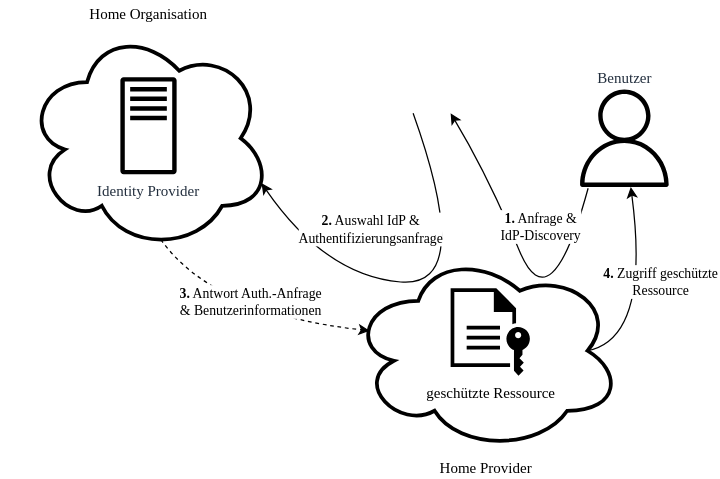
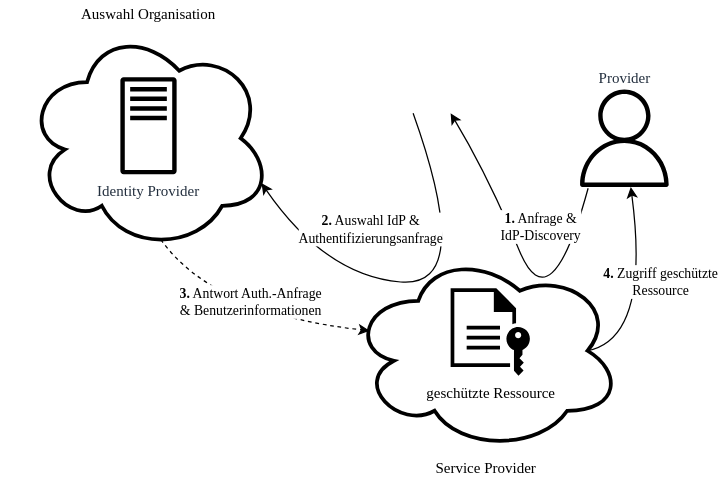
node "Home Organisation": label "Home Organisation" -> "Auswahl Organisation"
node "Benutzer": label "Benutzer" -> "Provider"
node "Home Provider": label "Home Provider" -> "Service Provider"
